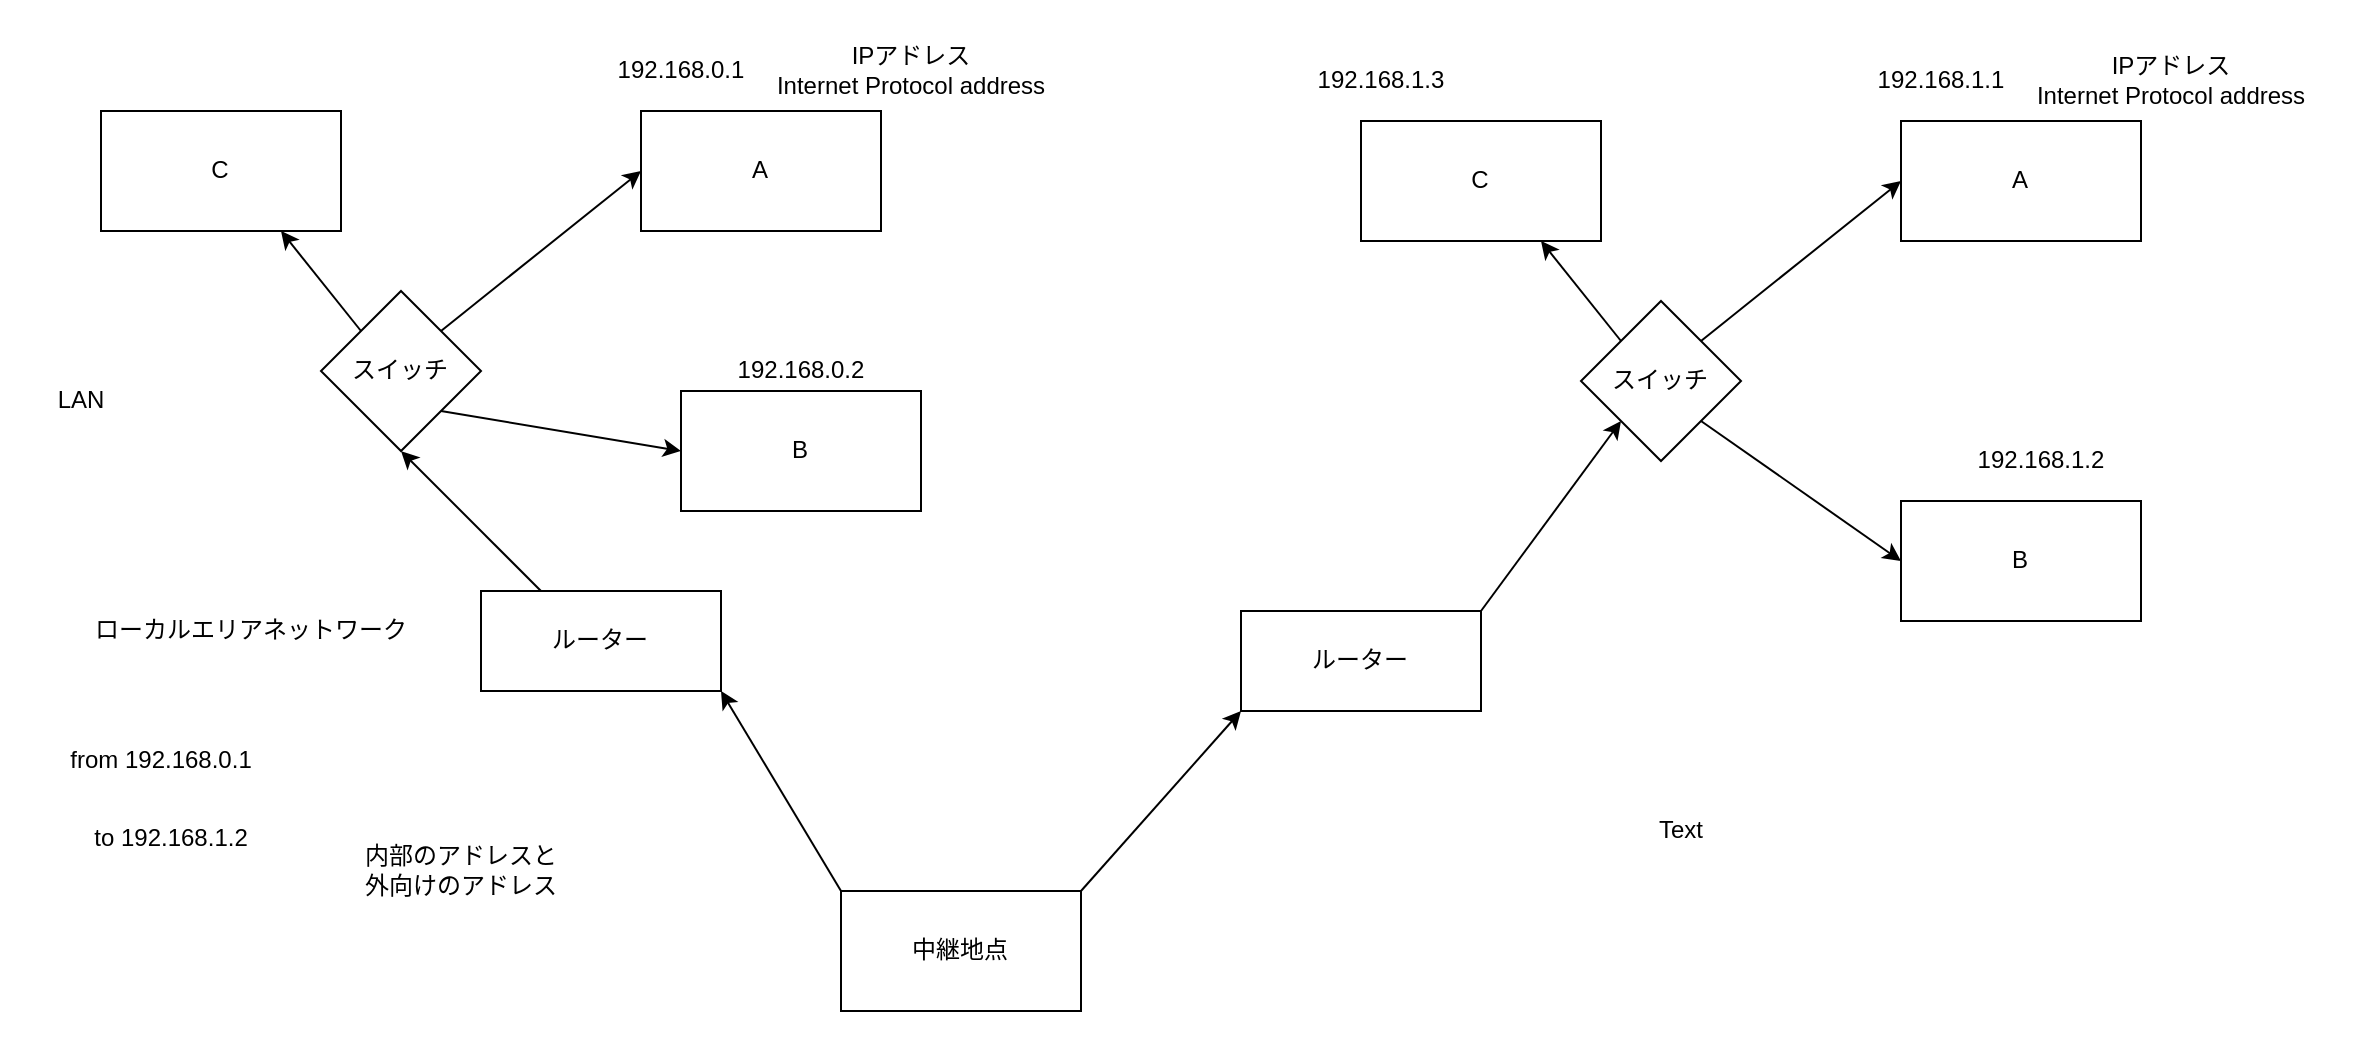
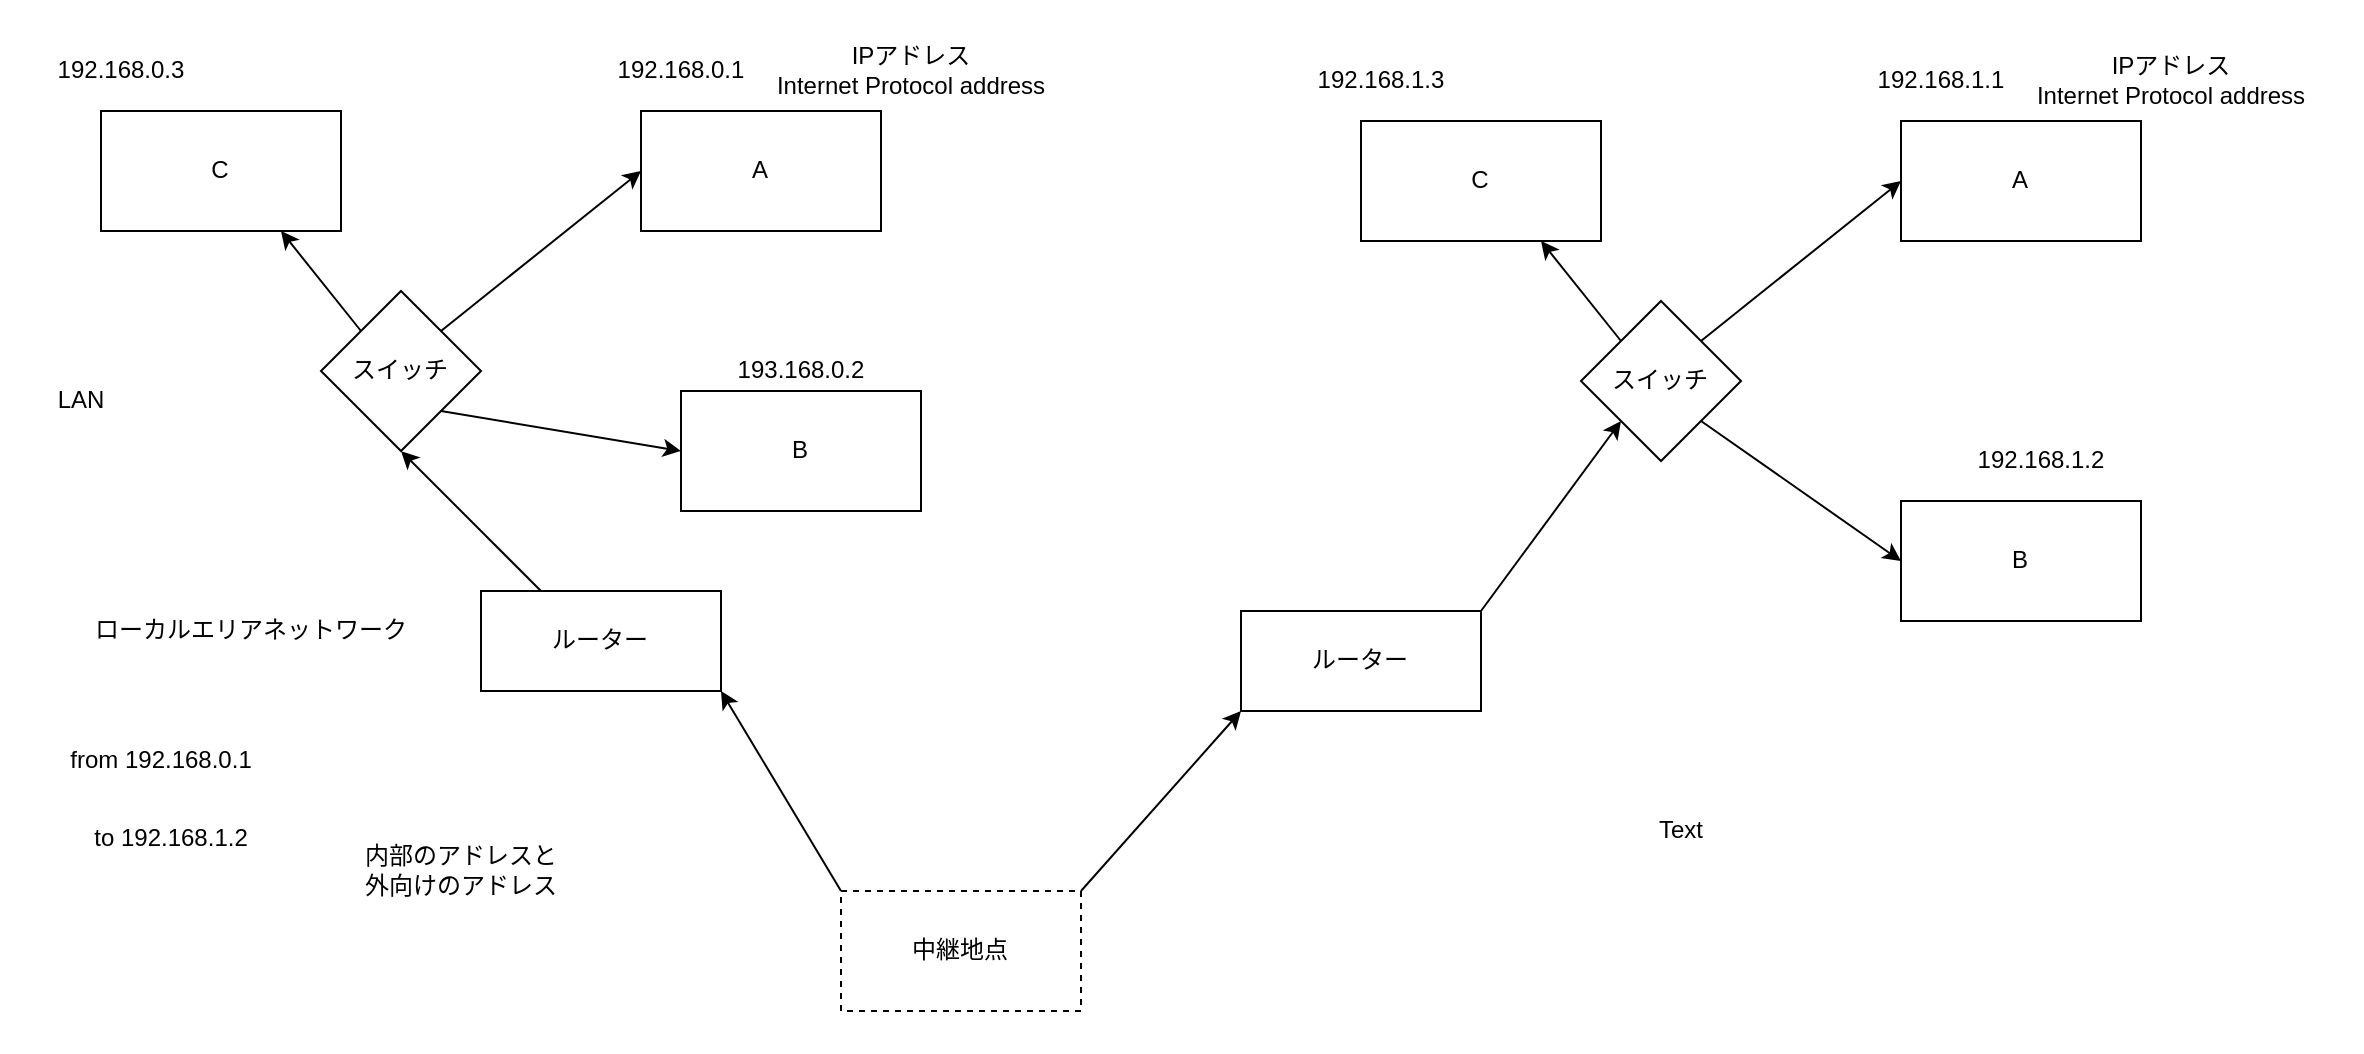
node "192.168.0.3": added
node "192.168.0.2": label "192.168.0.2" -> "193.168.0.2"
node "中継地点": style solid -> dashed
